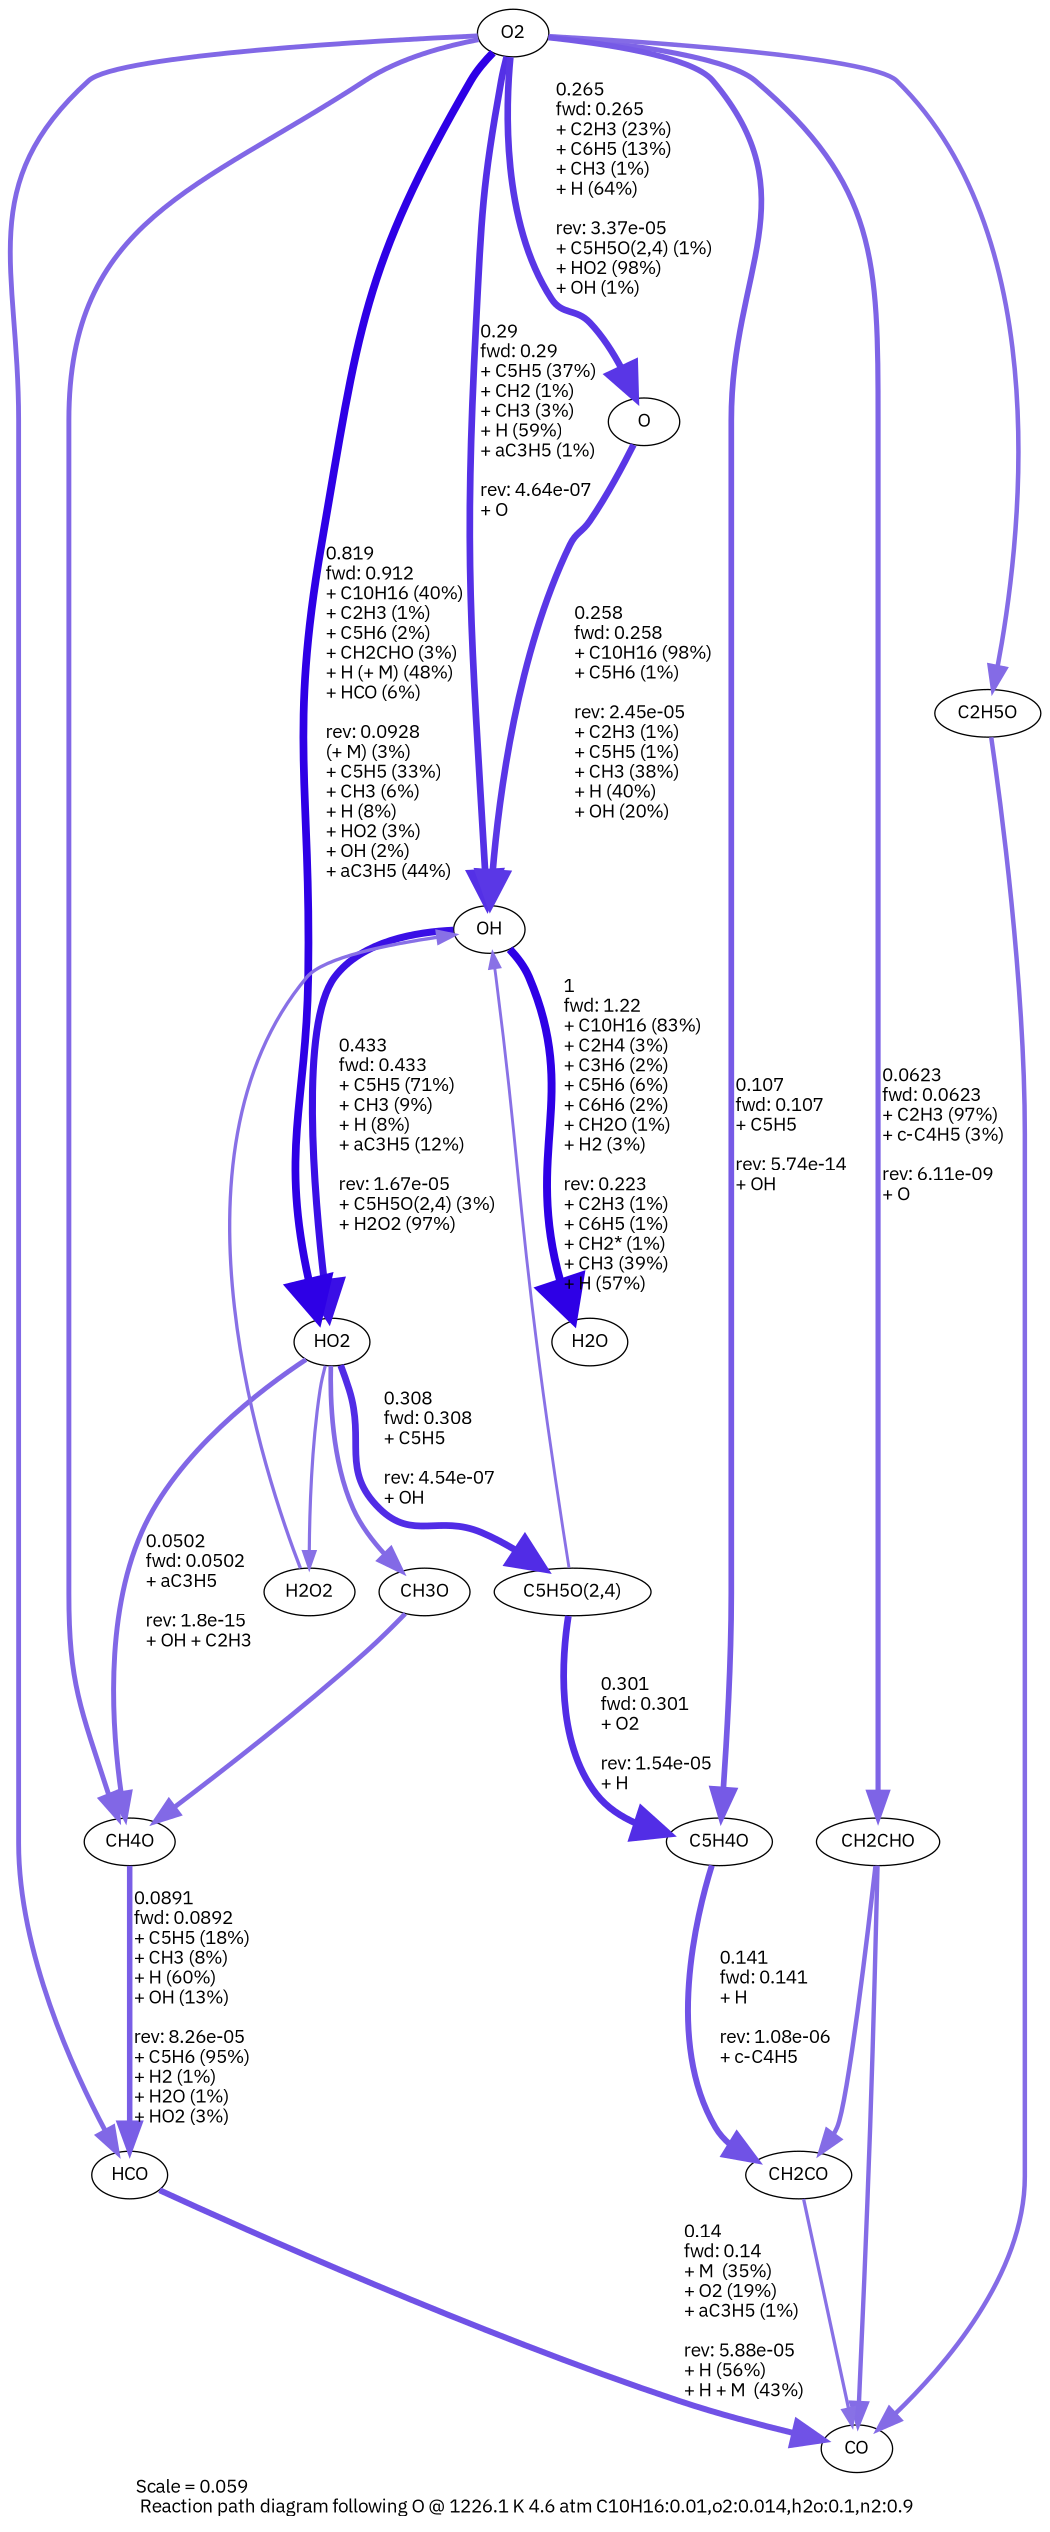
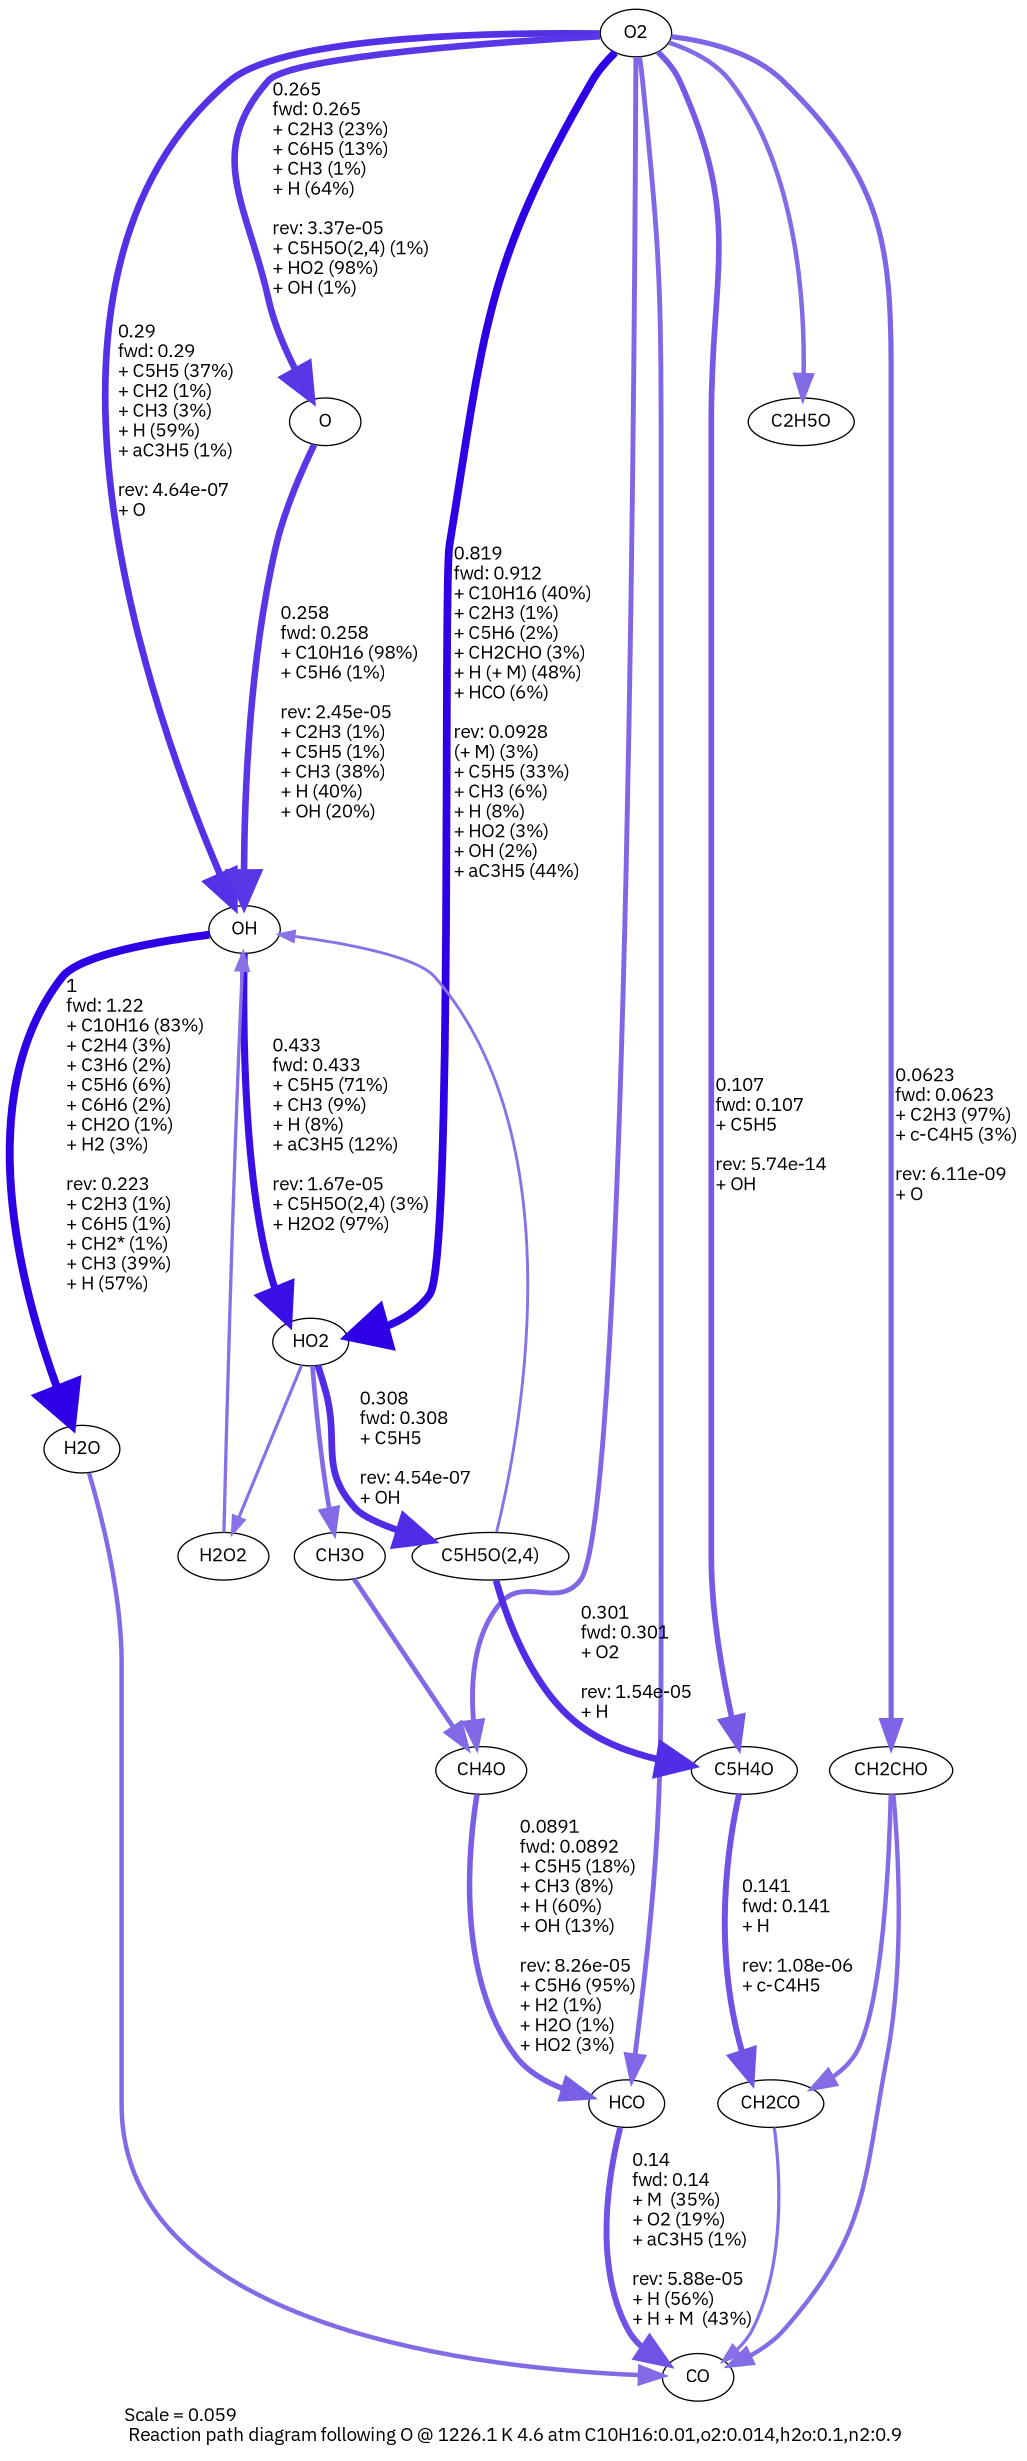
edge "HO2" -> "CH4O": removed, label "0.0502 fwd: 0.0502 + aC3H5 rev: 1.8e-15 + OH + C2H3"
edge "C2H5O" -> "CO": now "H2O" -> "CO"
